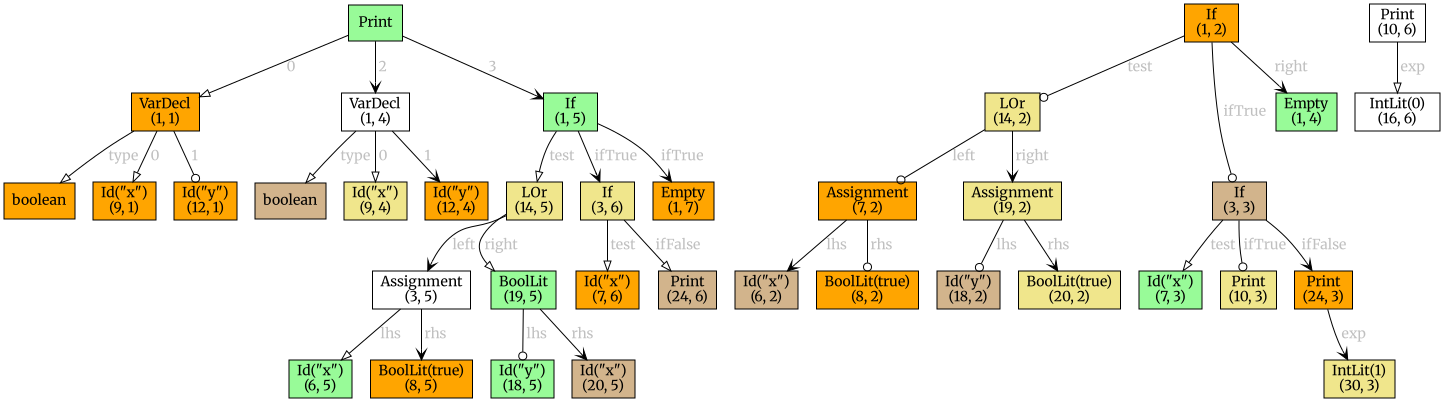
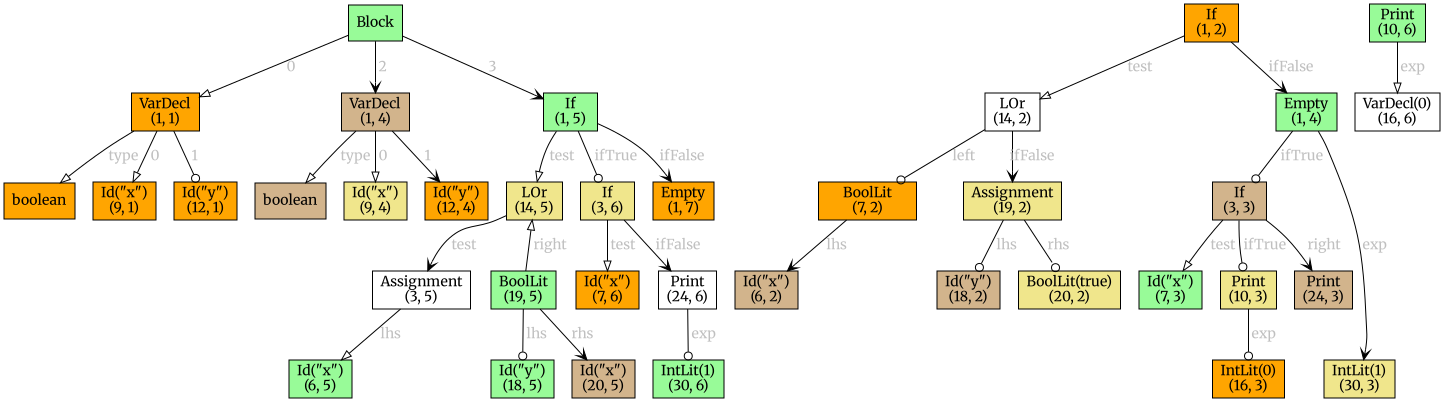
node "Print": label "Print" -> "Block"
node "Print (10, 6)": fillcolor white -> palegreen
edge "If (1, 2)" -> "LOr (14, 2)": arrowhead odot -> onormal
edge "If (1, 2)" -> "Empty (1, 4)": label " right" -> " ifFalse"
edge "If (1, 2)" -> "If (3, 3)": now "Empty (1, 4)" -> "If (3, 3)"
node "VarDecl (1, 4)": fillcolor white -> tan
node "LOr (14, 2)": fillcolor khaki -> white
node "IntLit(0) (16, 6)": label "IntLit(0) (16, 6)" -> "VarDecl(0) (16, 6)"
edge "If (1, 5)" -> "If (3, 6)": arrowhead vee -> odot
edge "If (1, 5)" -> "Empty (1, 7)": label " ifTrue" -> " ifFalse"
edge "LOr (14, 2)" -> "Assignment (19, 2)": label " right" -> " ifFalse"
node "Assignment (7, 2)": label "Assignment (7, 2)" -> "BoolLit (7, 2)"
edge "LOr (14, 5)" -> "BoolLit (19, 5)": reversed
edge "Assignment (19, 2)" -> "BoolLit(true) (20, 2)": arrowhead vee -> odot
edge "If (3, 6)" -> "Print (24, 6)": arrowhead onormal -> vee
edge "LOr (14, 5)" -> "Assignment (3, 5)": label " left" -> " test"
edge "If (3, 3)" -> "Print (24, 3)": label " ifFalse" -> " right"
node "Print (24, 6)": fillcolor tan -> white
node "BoolLit(true) (8, 2)": removed
node "Print (24, 3)": fillcolor orange -> tan
edge "Print (24, 3)" -> "IntLit(1) (30, 3)": now "Empty (1, 4)" -> "IntLit(1) (30, 3)"
node "BoolLit(true) (8, 5)": removed
node "IntLit(1) (30, 6)": added
node "IntLit(0) (16, 3)": added
